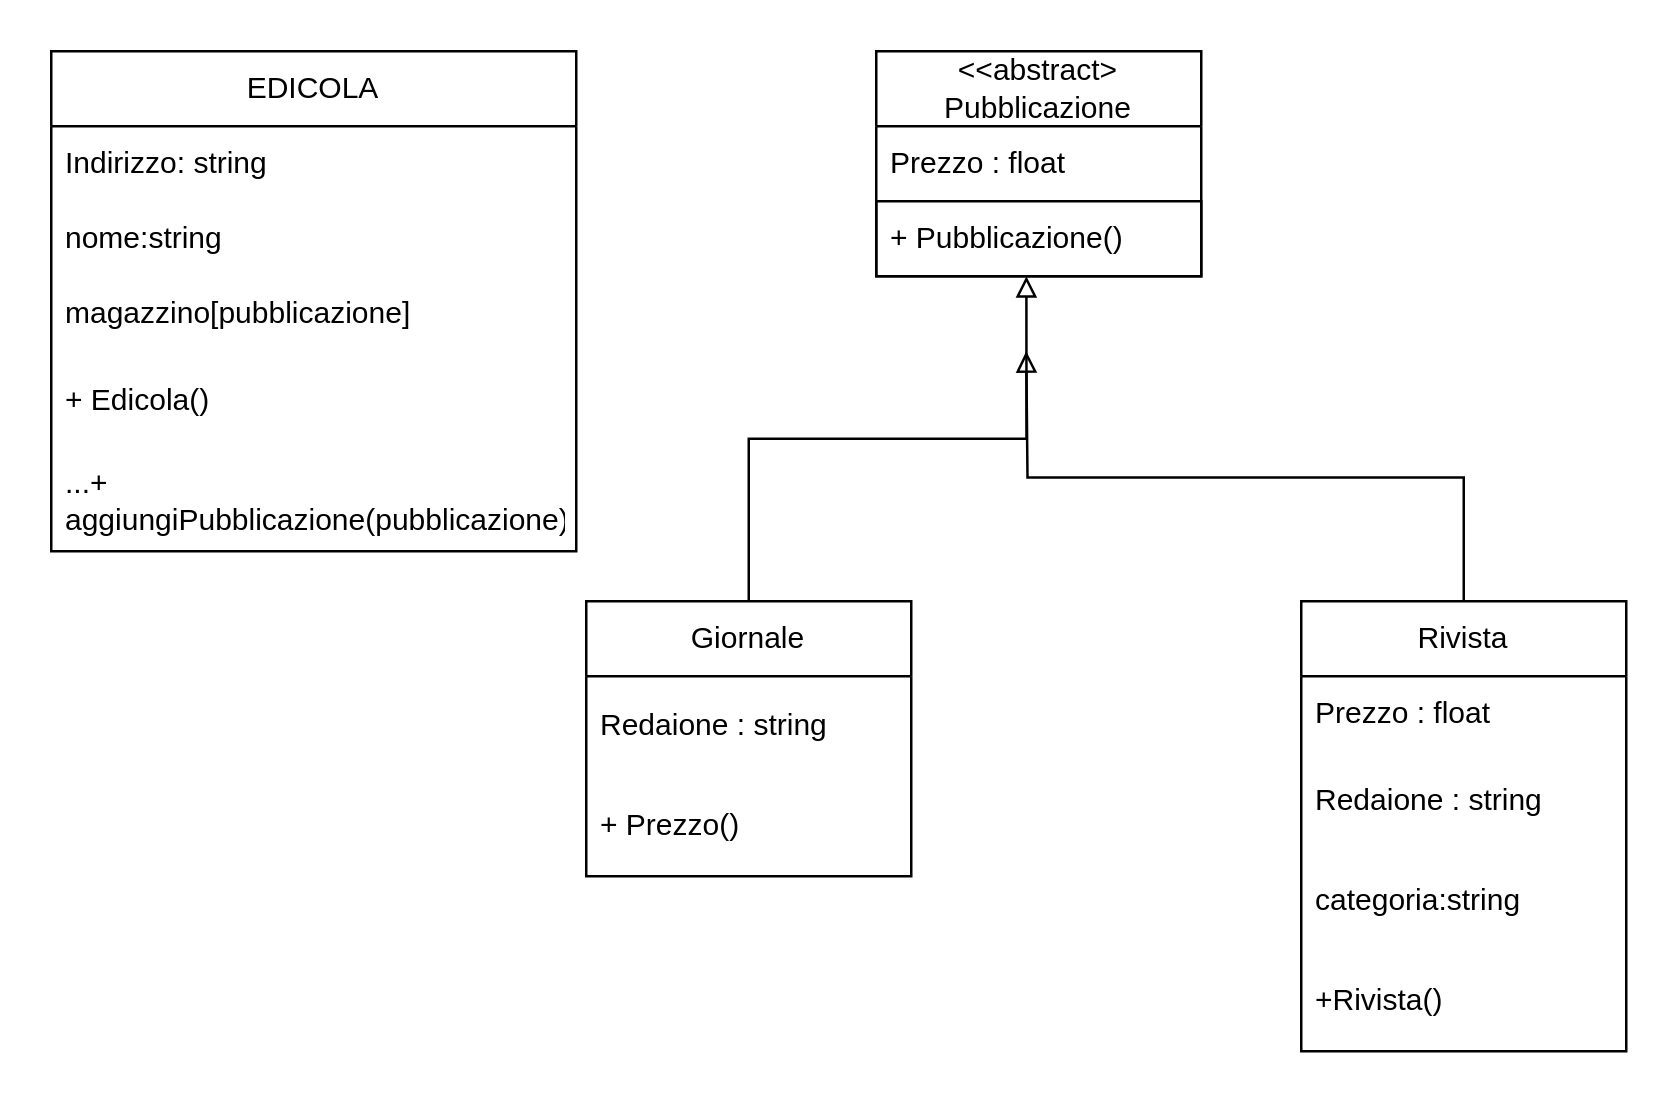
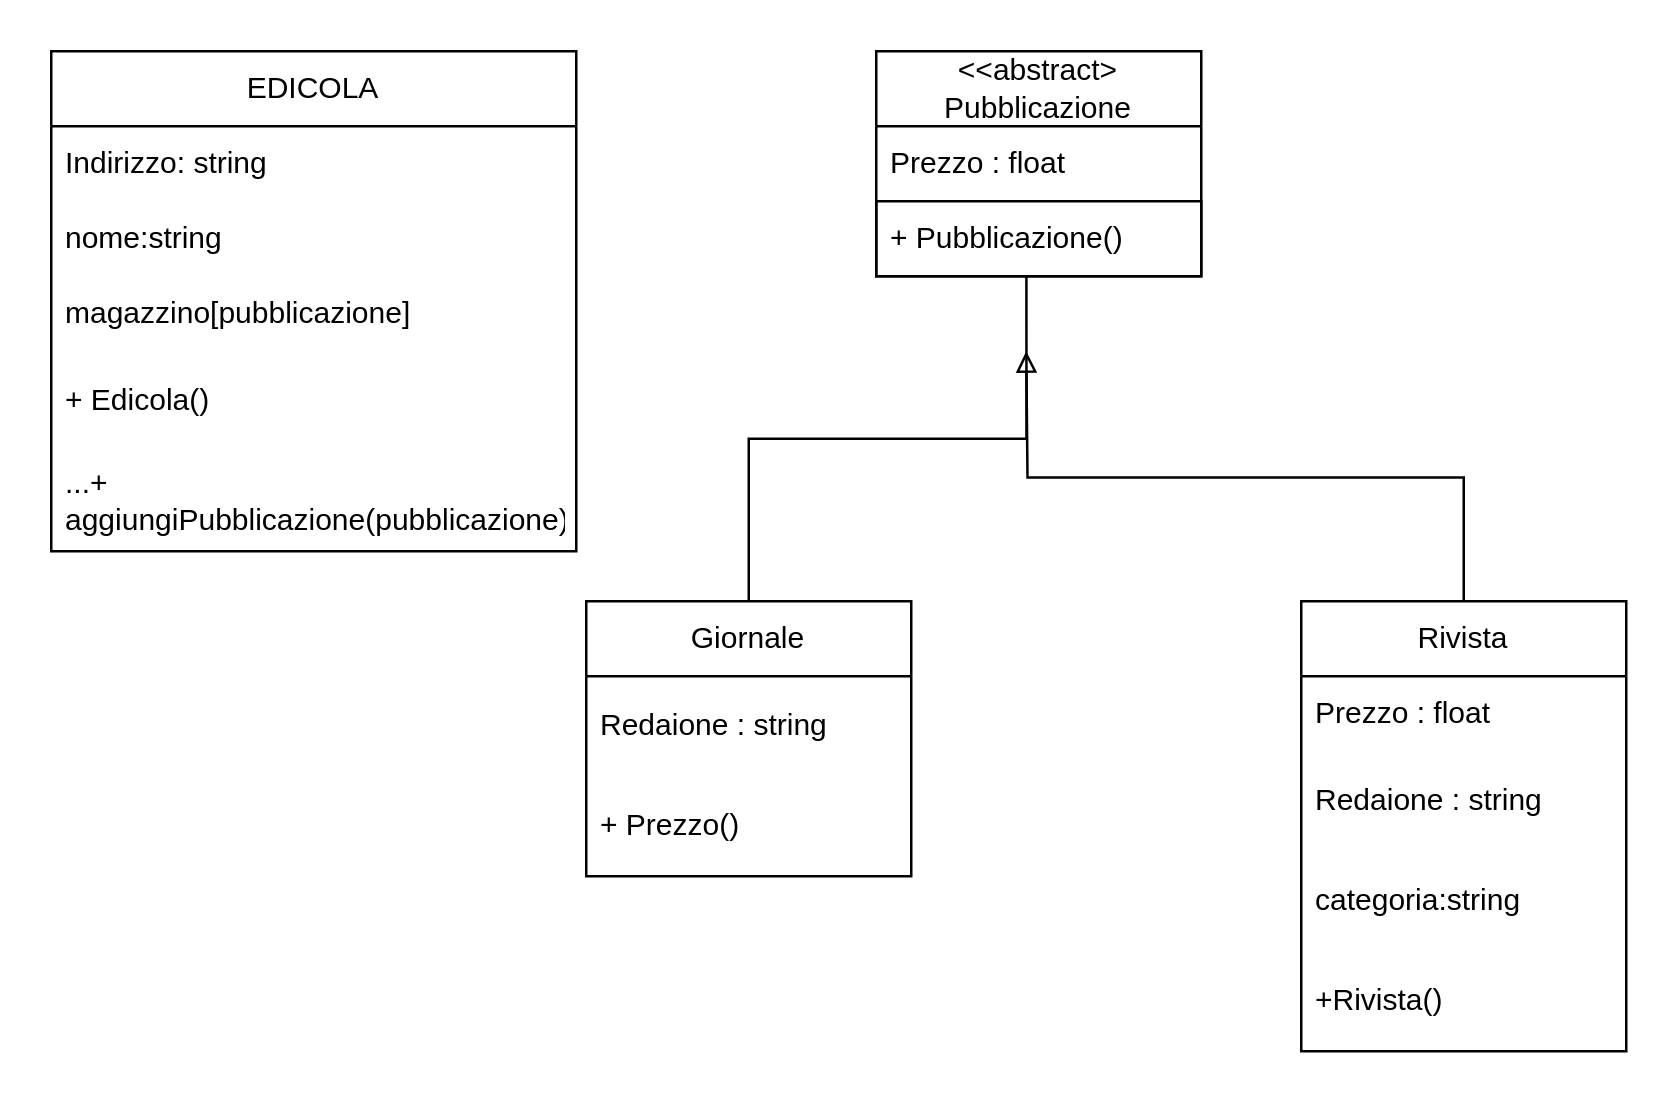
edge "Giornale" -> "+ Pubblicazione()": arrowhead block -> none
